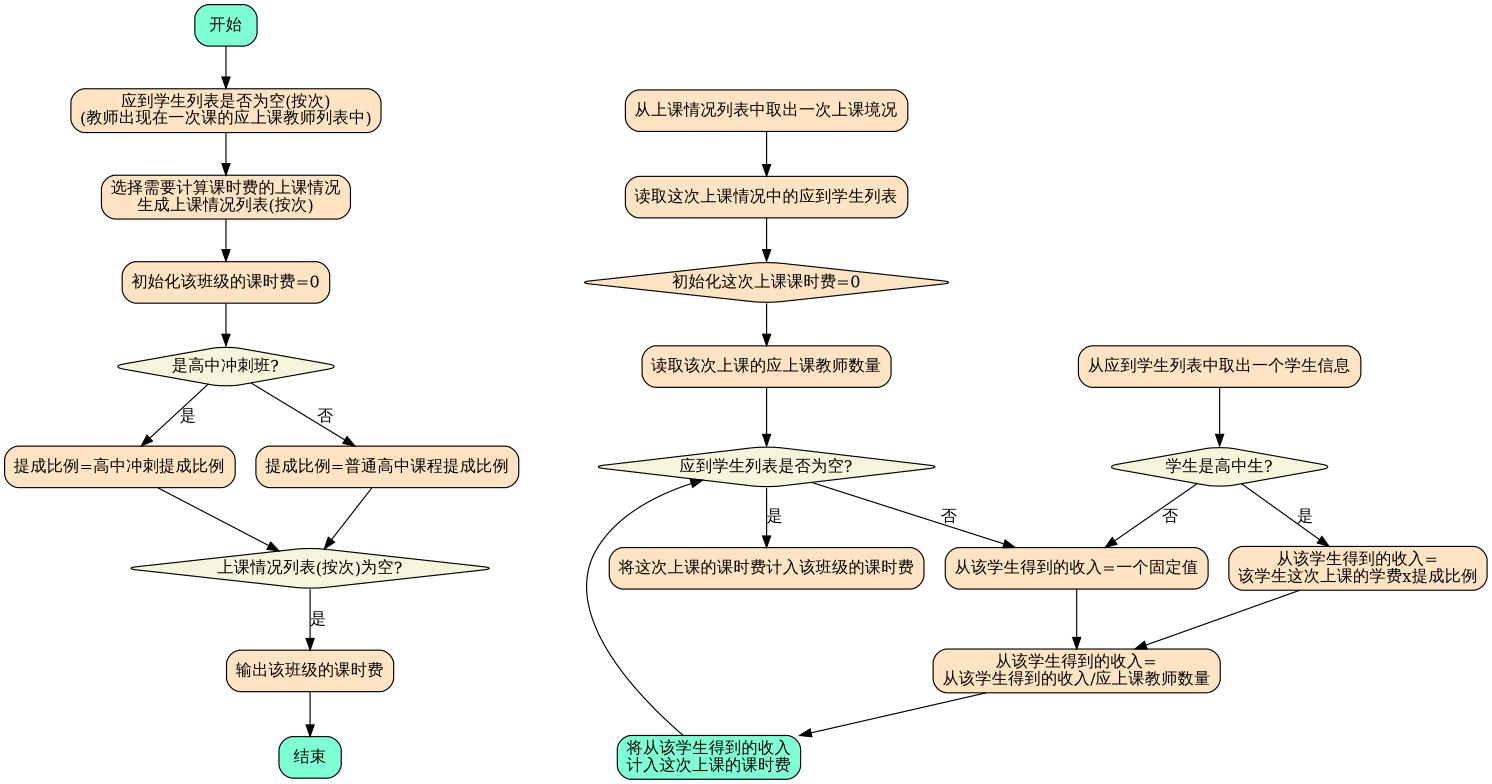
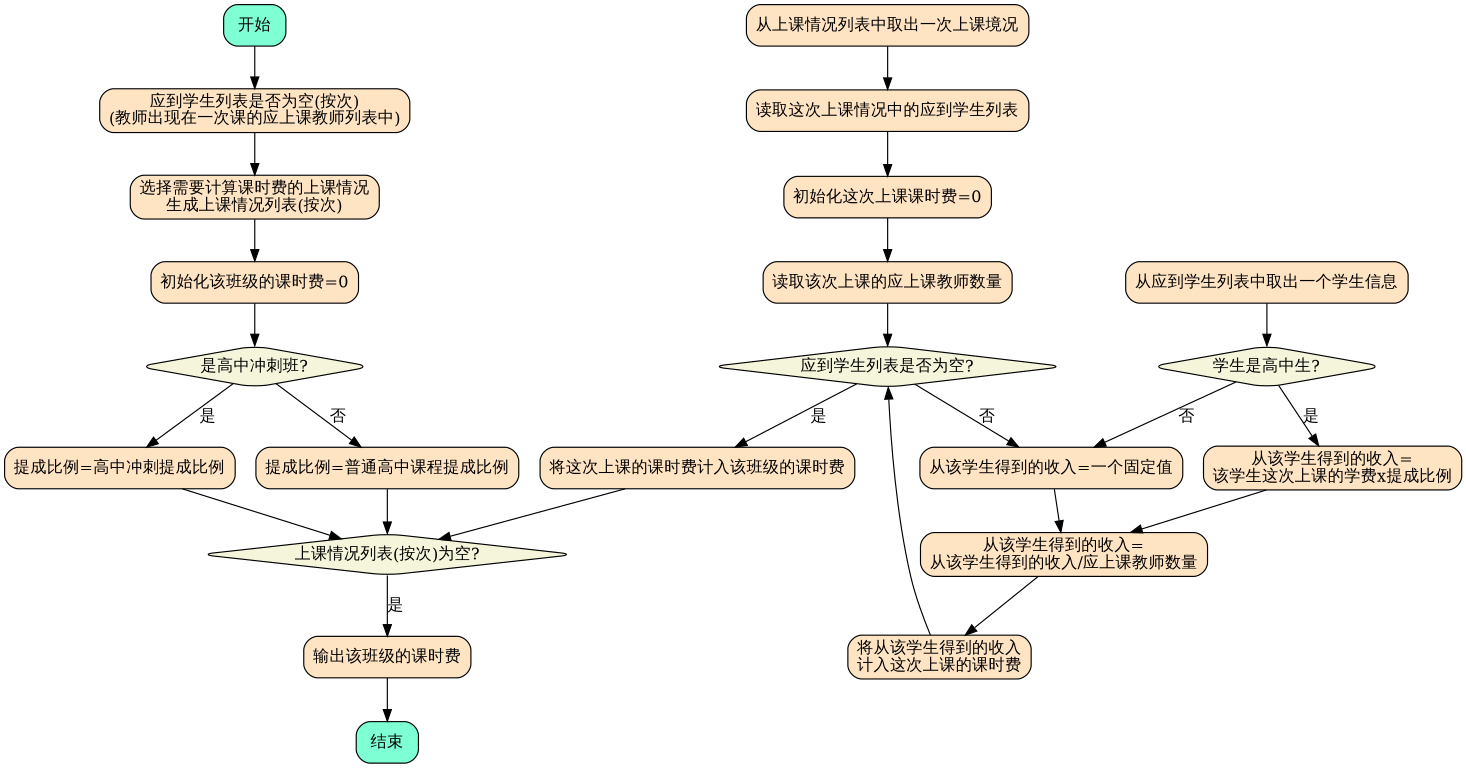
node "初始化这次上课课时费=0": shape diamond -> box
edge "将这次上课的课时费计入该班级的课时费" -> "上课情况列表(按次)为空?": added
node "将从该学生得到的收入 计入这次上课的课时费": fillcolor aquamarine -> bisque
